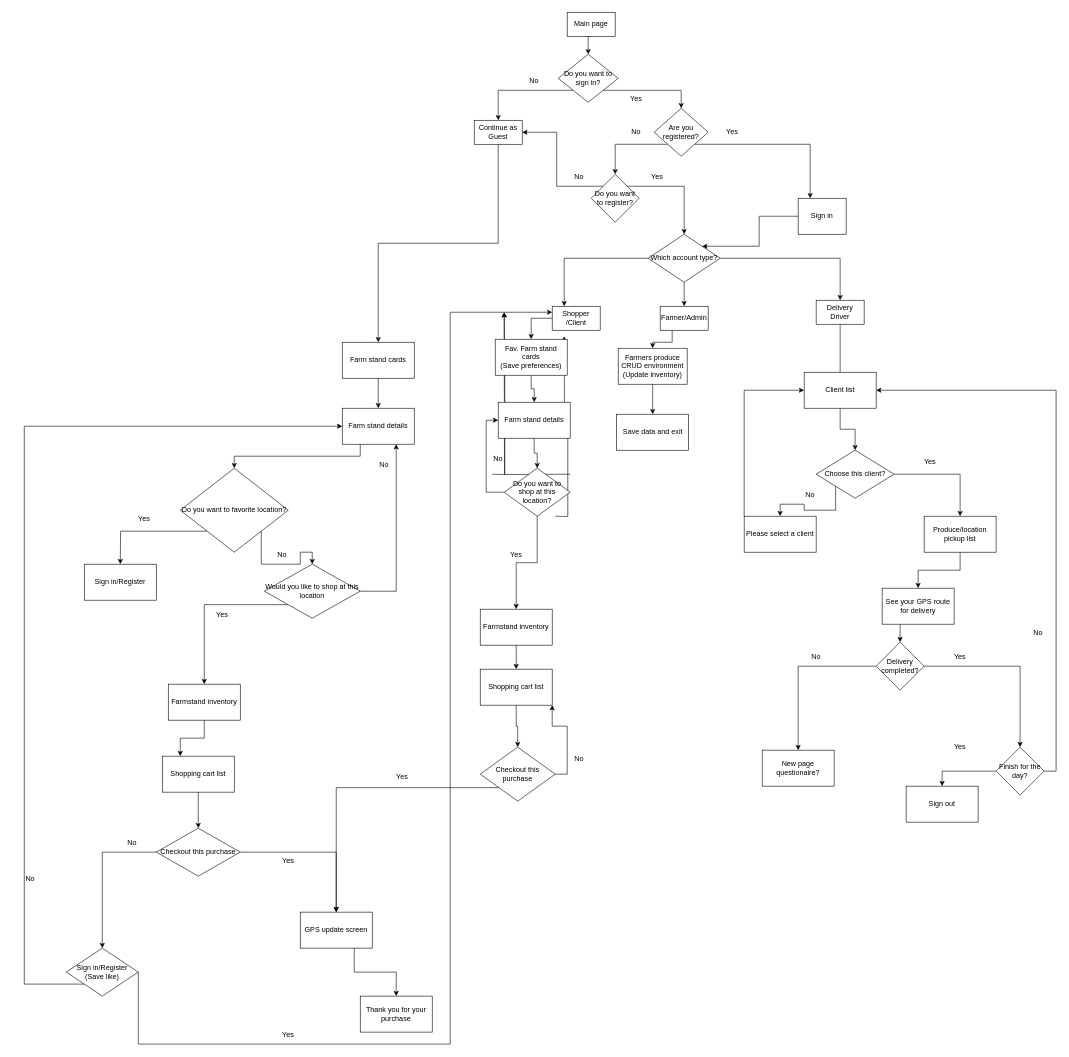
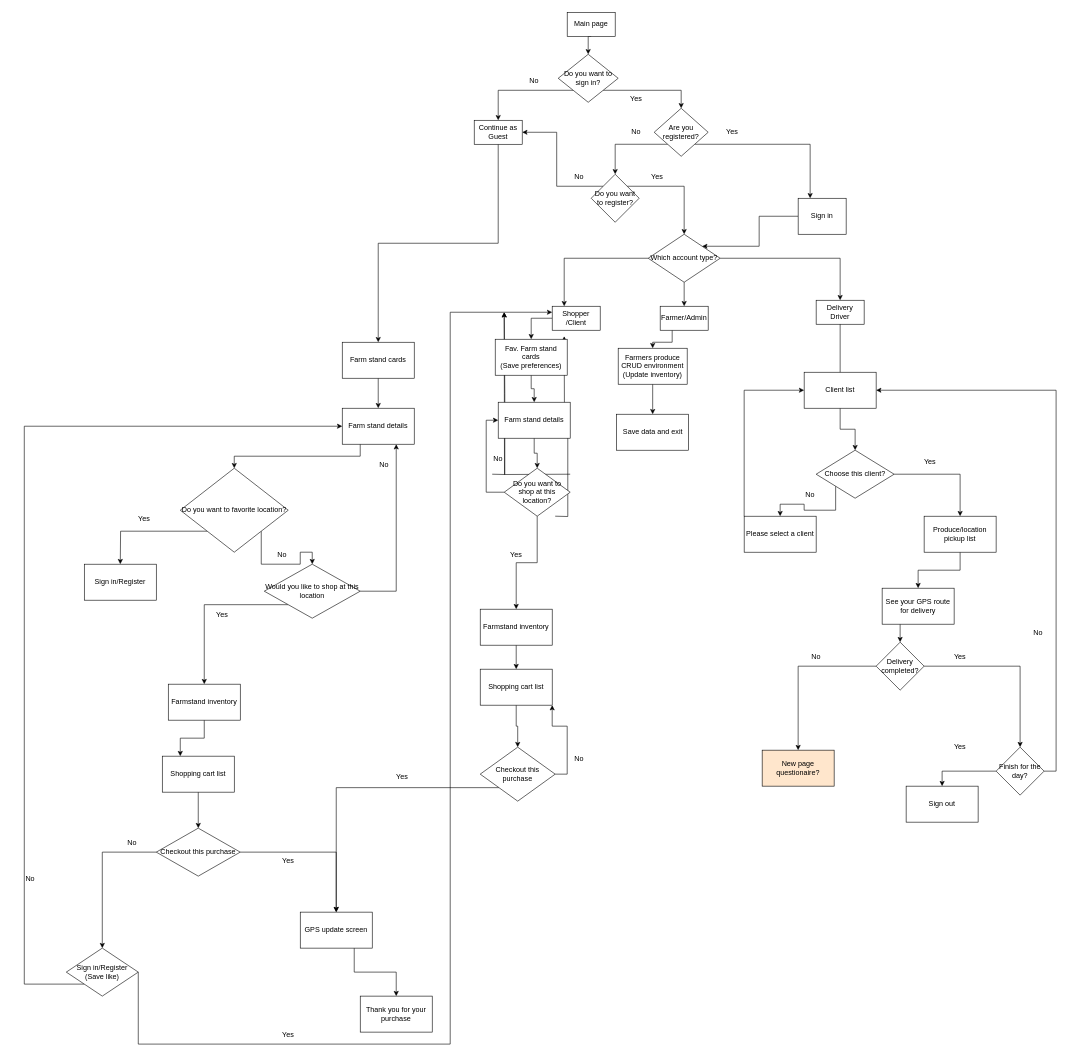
node "New page questionaire?": fillcolor #ffffff -> #ffe6cc
